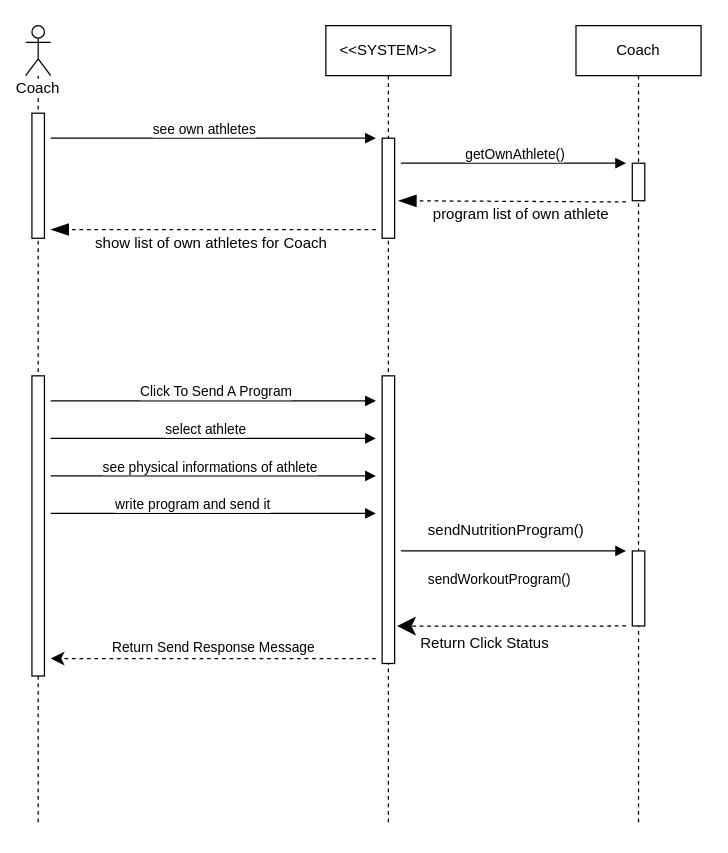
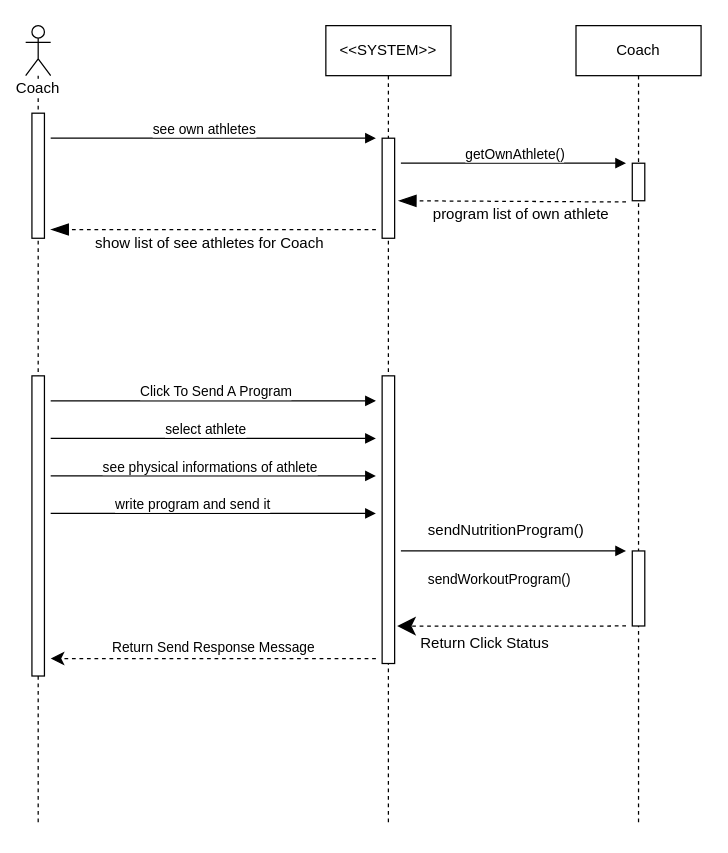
node "show list of own athletes for Coach": label "show list of own athletes for Coach" -> "show list of see athletes for Coach"
